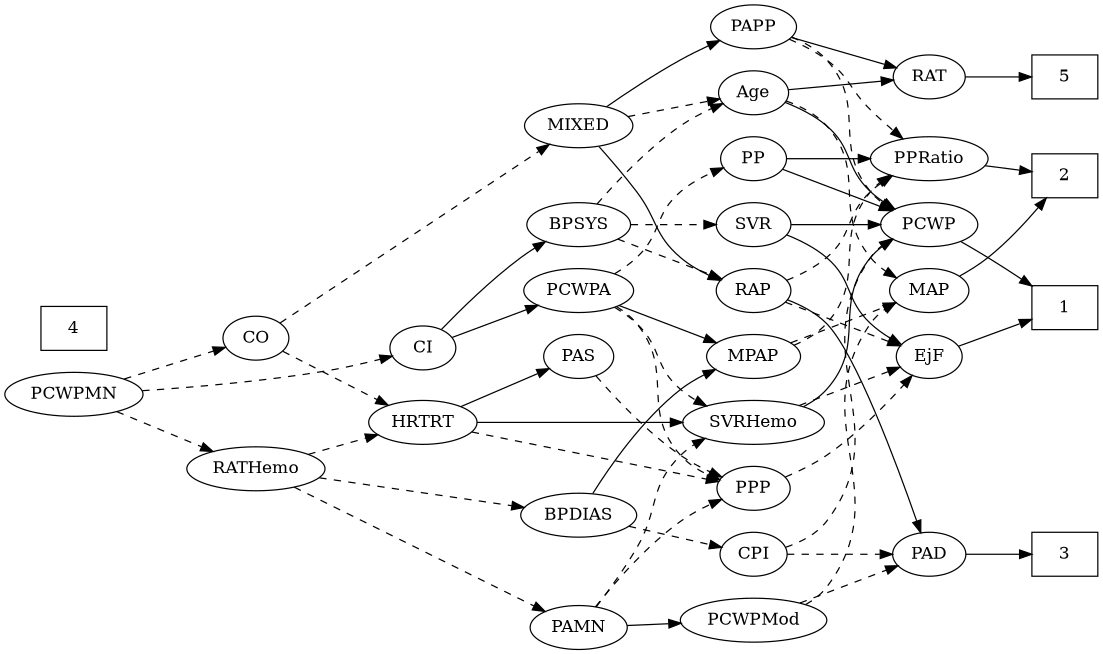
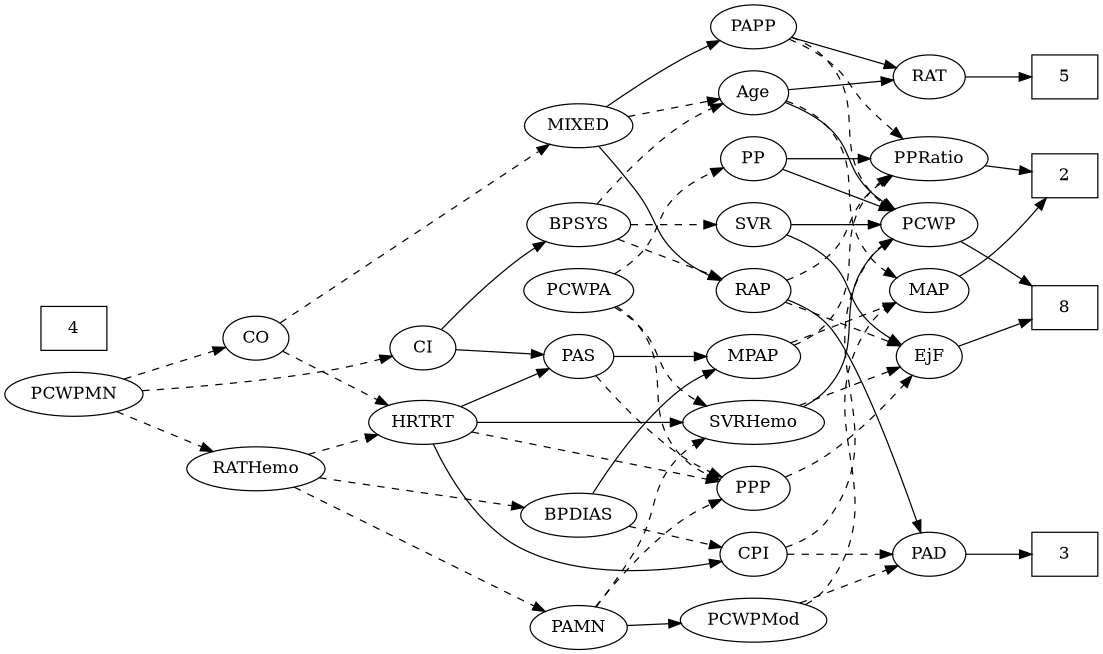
node "1": label "1" -> "8"
edge "PCWPA" -> "MPAP": now "PAS" -> "MPAP"
edge "CI" -> "PCWPA": now "CI" -> "PAS"
edge "HRTRT" -> "CPI": added
